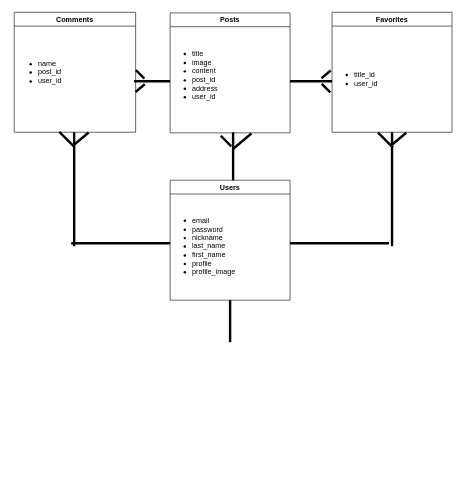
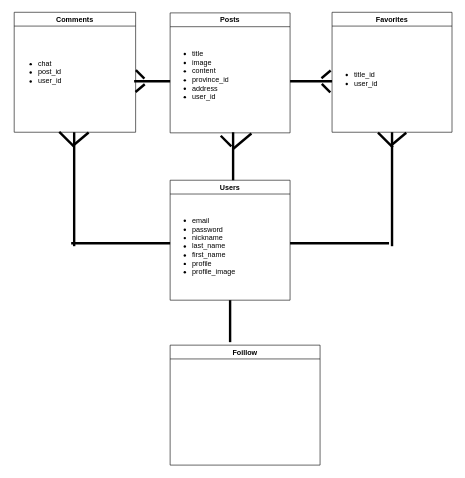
node "name post_id user_id": label "name post_id user_id" -> "chat post_id user_id"
node "title image content post_id address user_id": label "title image content post_id address user_id" -> "title image content province_id address user_id"
node "Foillow": added
